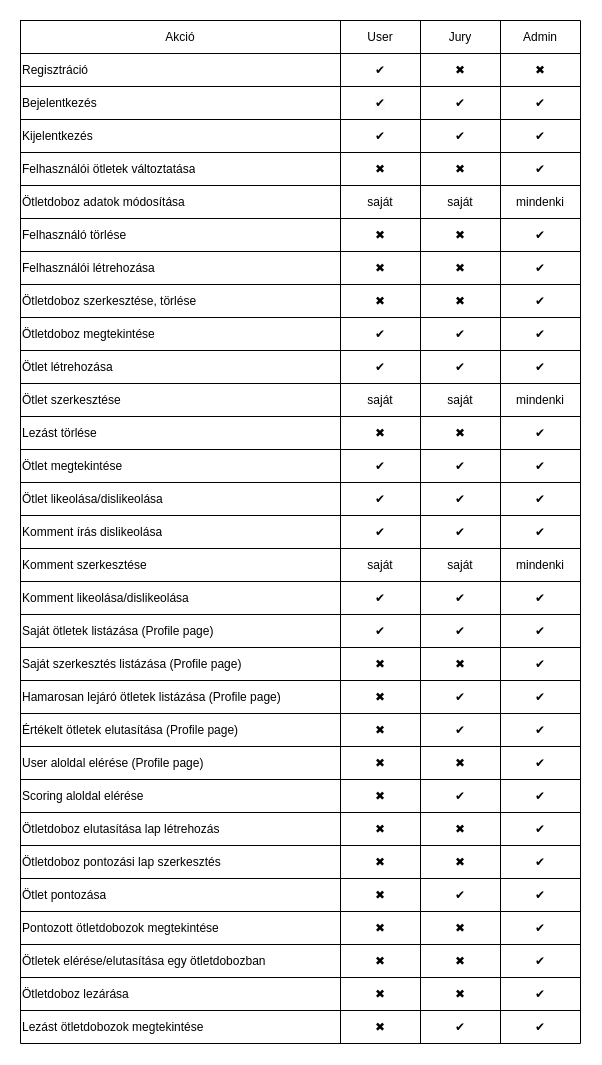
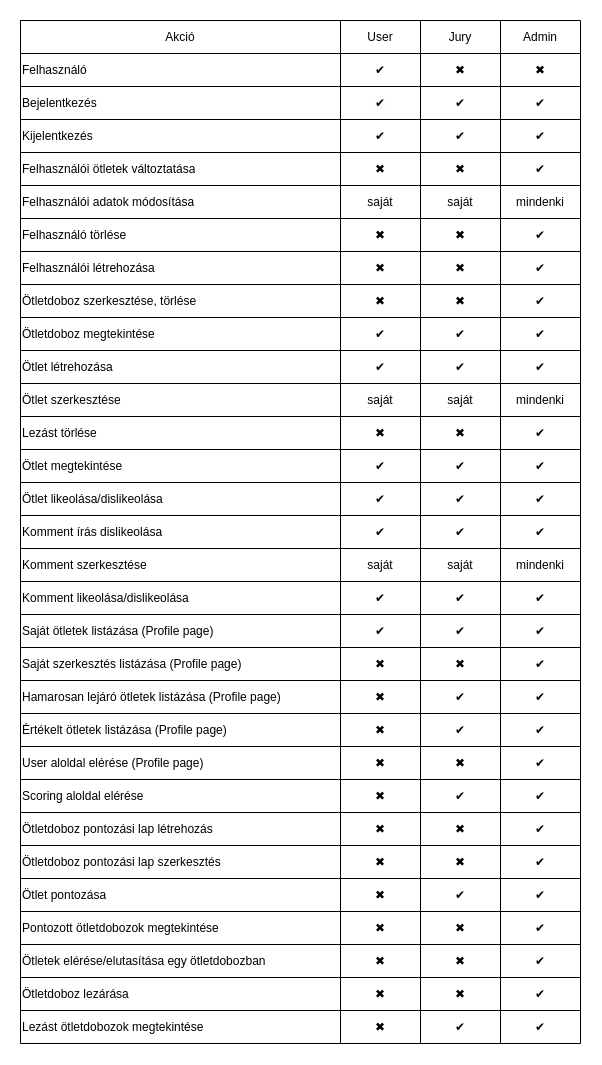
node "Regisztráció": label "Regisztráció" -> "Felhasználó"
node "Ötletdoboz adatok módosítása": label "Ötletdoboz adatok módosítása" -> "Felhasználói adatok módosítása"
node "Értékelt ötletek elutasítása (Profile page)": label "Értékelt ötletek elutasítása (Profile page)" -> "Értékelt ötletek listázása (Profile page)"
node "Ötletdoboz elutasítása lap létrehozás": label "Ötletdoboz elutasítása lap létrehozás" -> "Ötletdoboz pontozási lap létrehozás"
